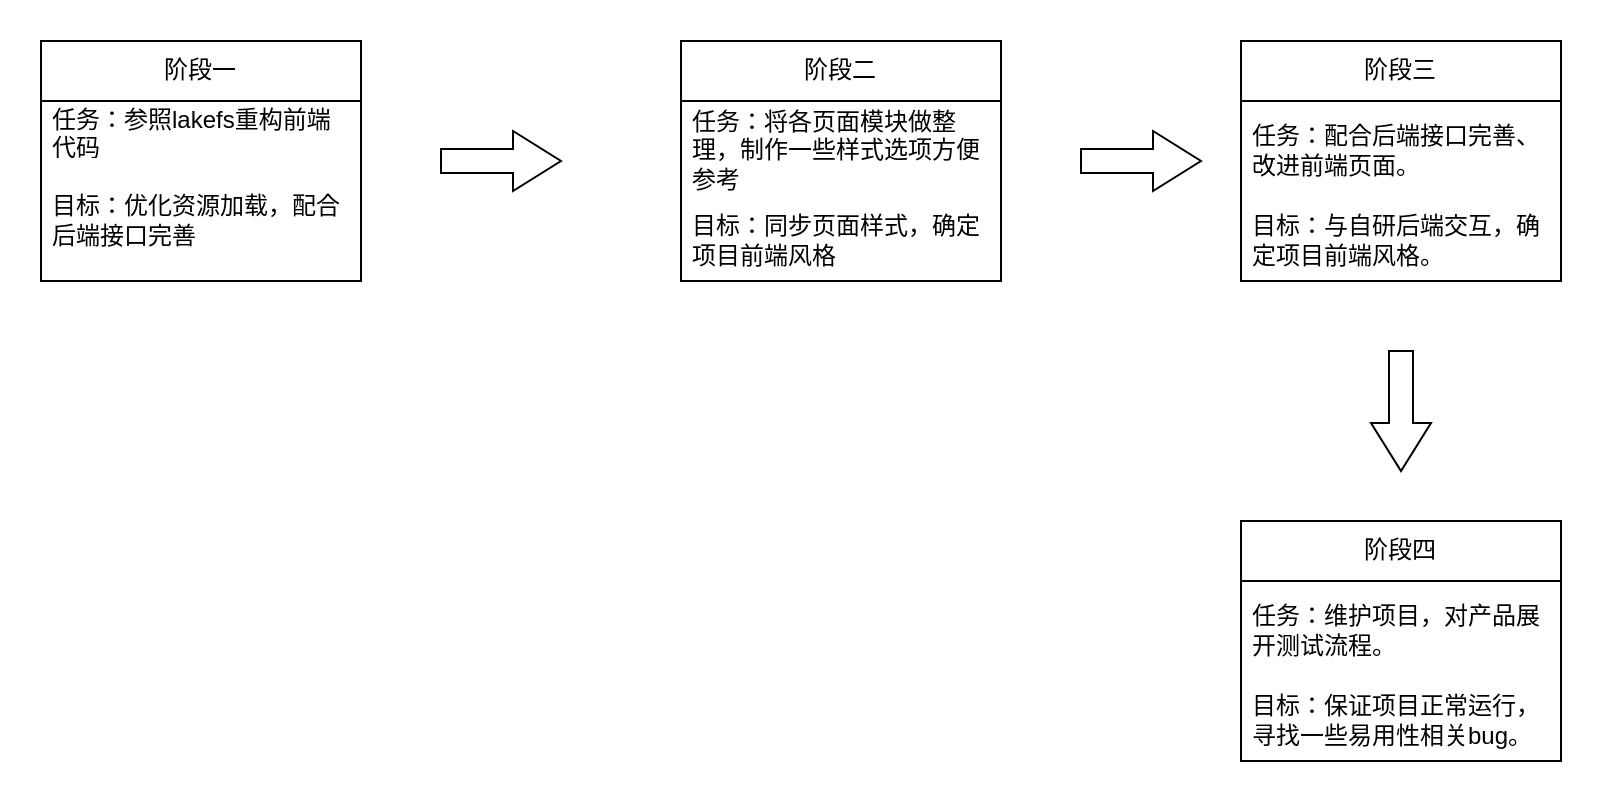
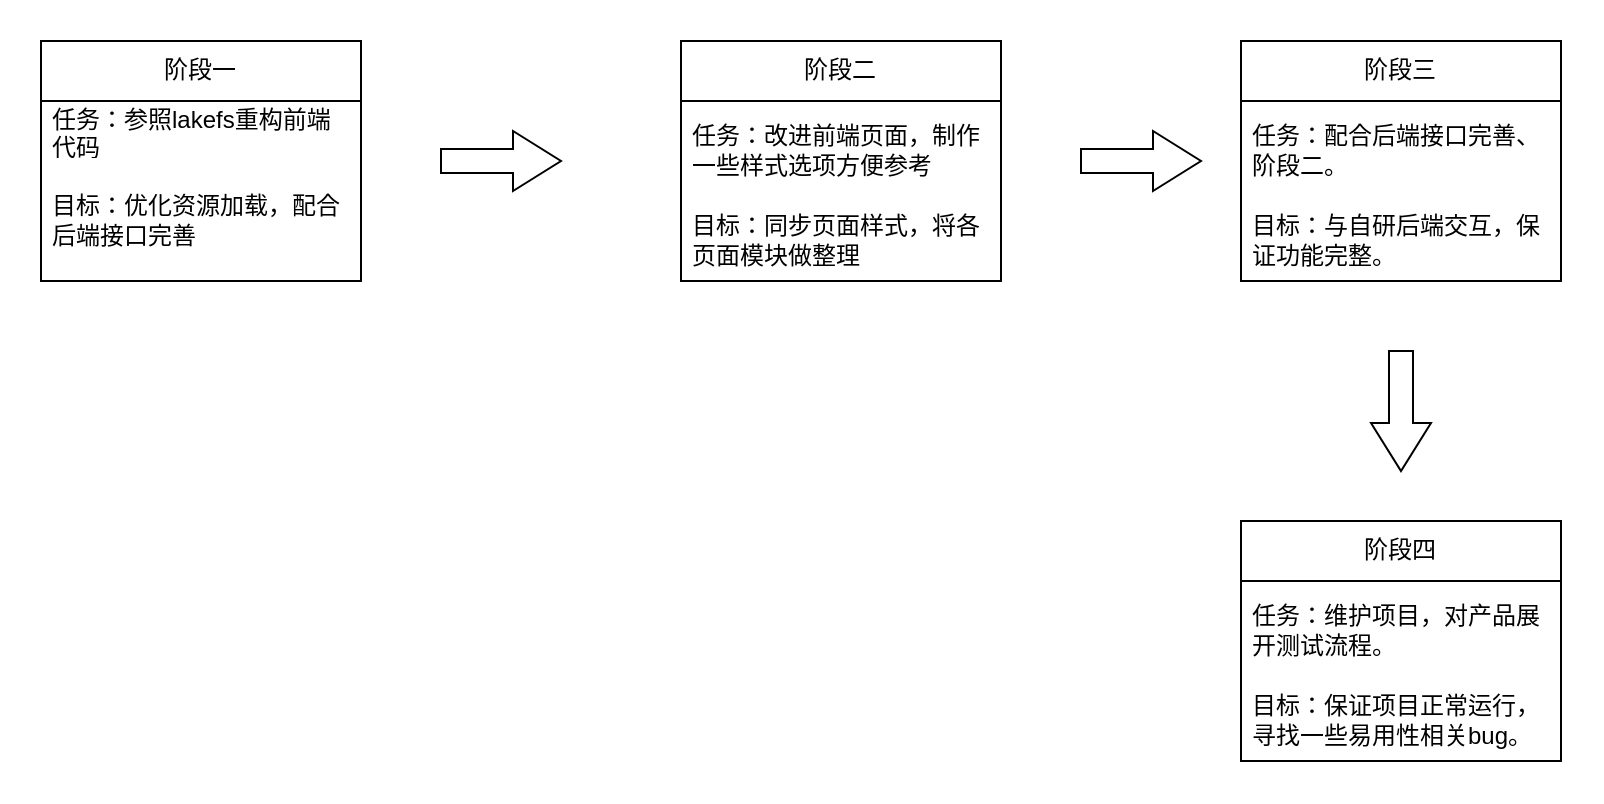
node "任务：将各页面模块做整理，制作一些样式选项方便参考": label "任务：将各页面模块做整理，制作一些样式选项方便参考" -> "任务：改进前端页面，制作一些样式选项方便参考"
node "任务：配合后端接口完善、改进前端页面。": label "任务：配合后端接口完善、改进前端页面。" -> "任务：配合后端接口完善、阶段二。"
node "目标：同步页面样式，确定项目前端风格": label "目标：同步页面样式，确定项目前端风格" -> "目标：同步页面样式，将各页面模块做整理"
node "目标：与自研后端交互，确定项目前端风格。": label "目标：与自研后端交互，确定项目前端风格。" -> "目标：与自研后端交互，保证功能完整。"
